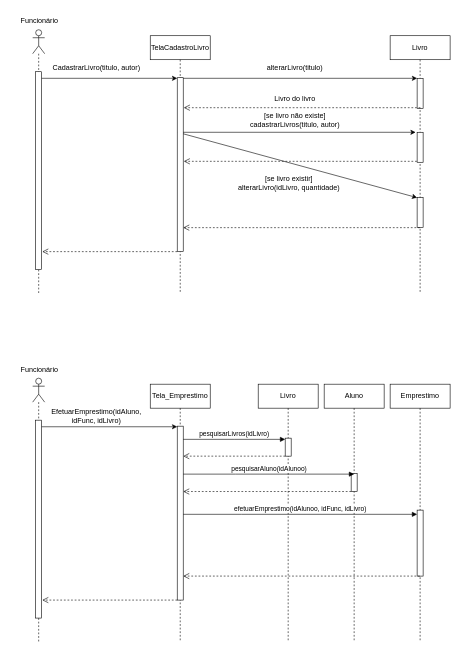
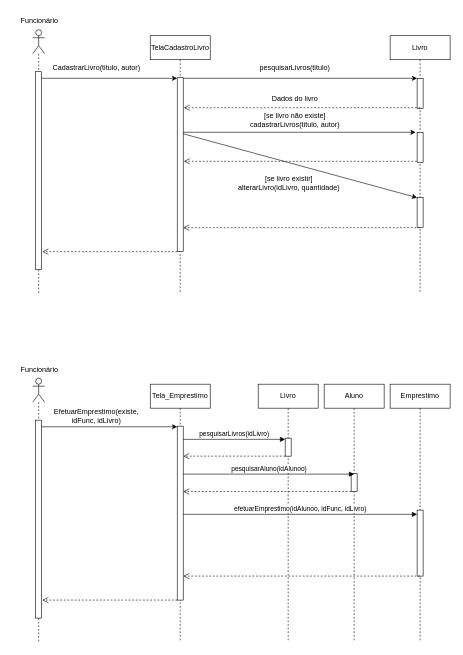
node "alterarLivro(titulo)": label "alterarLivro(titulo)" -> "pesquisarLivros(titulo)"
node "Livro do livro": label "Livro do livro" -> "Dados do livro"
node "EfetuarEmprestimo(idAluno, idFunc, idLivro)": label "EfetuarEmprestimo(idAluno, idFunc, idLivro)" -> "EfetuarEmprestimo(existe, idFunc, idLivro)"
